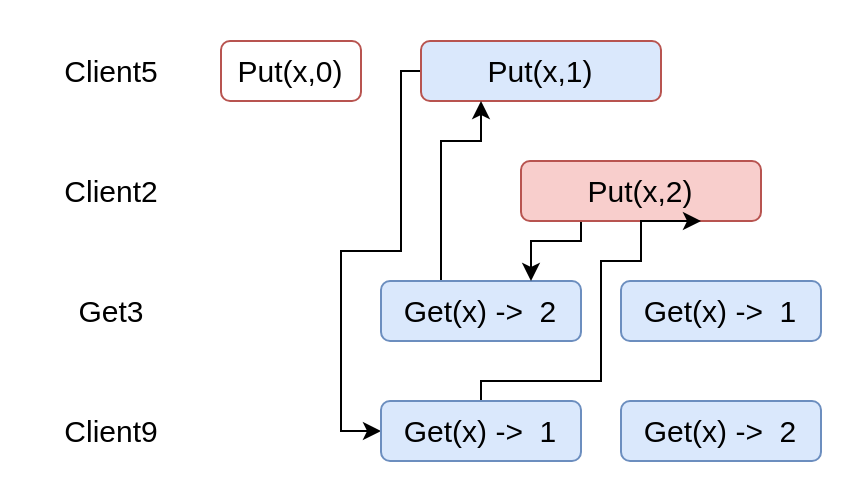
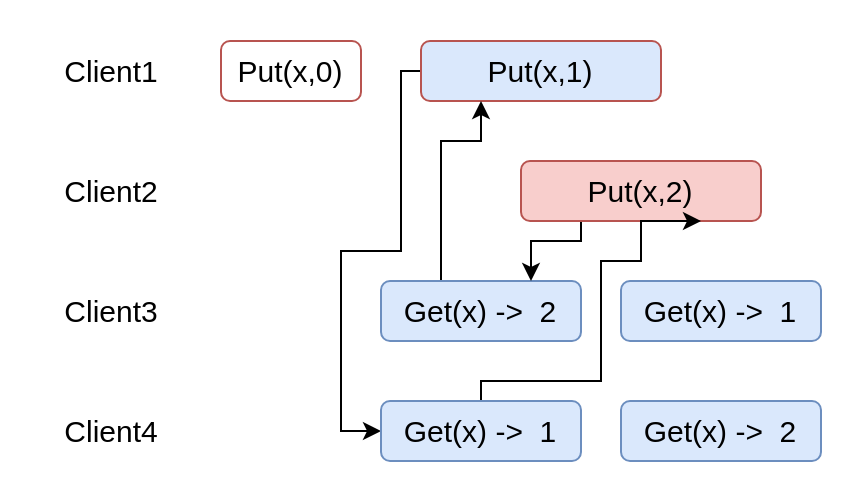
node "Client5": label "Client5" -> "Client1"
node "Get3": label "Get3" -> "Client3"
node "Client9": label "Client9" -> "Client4"
